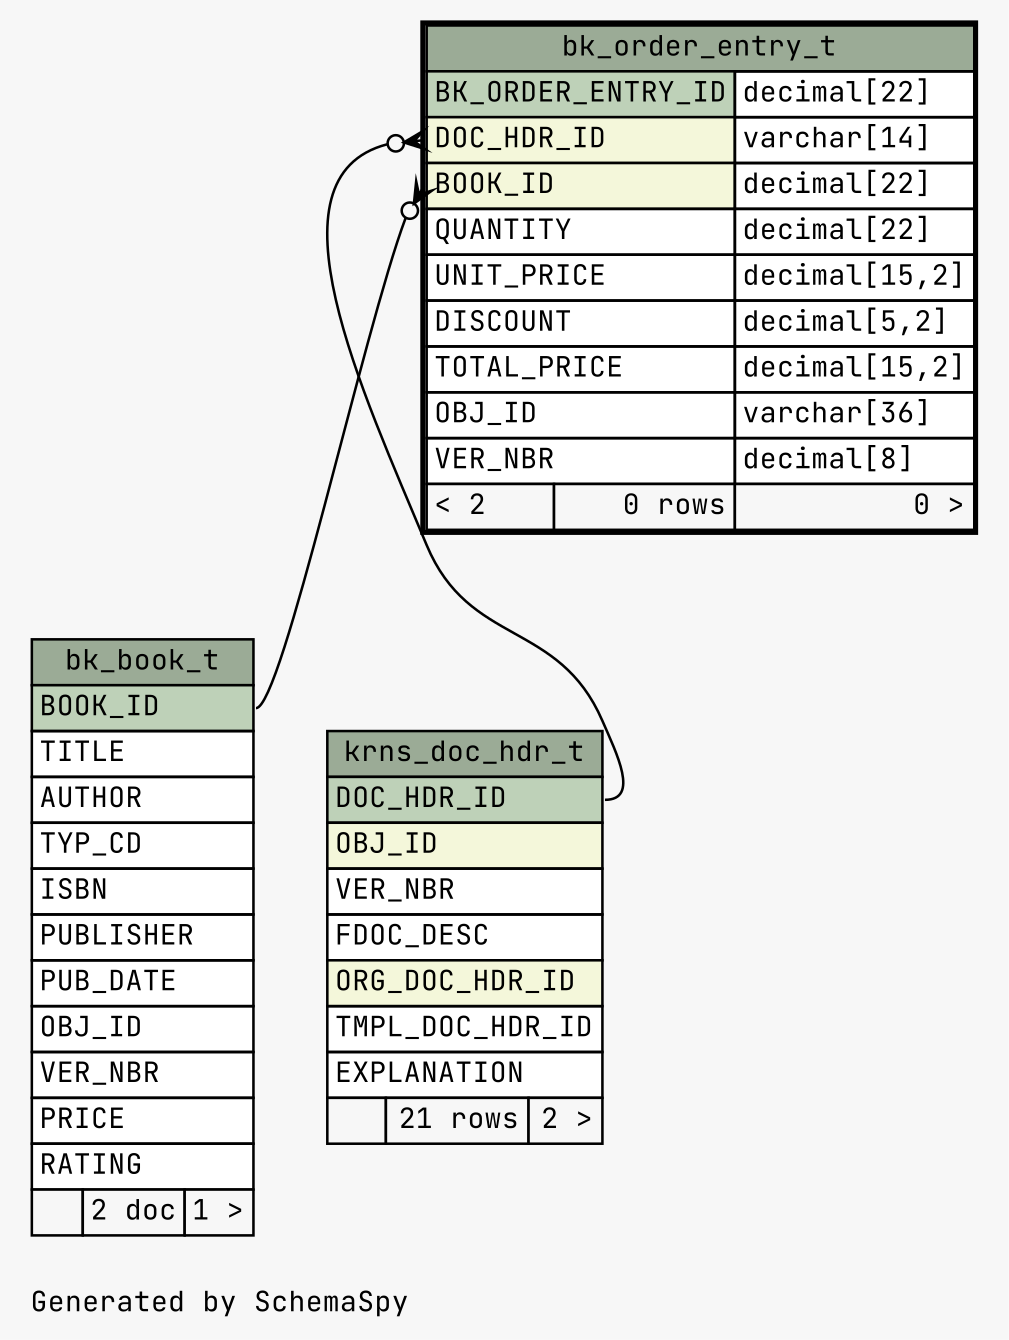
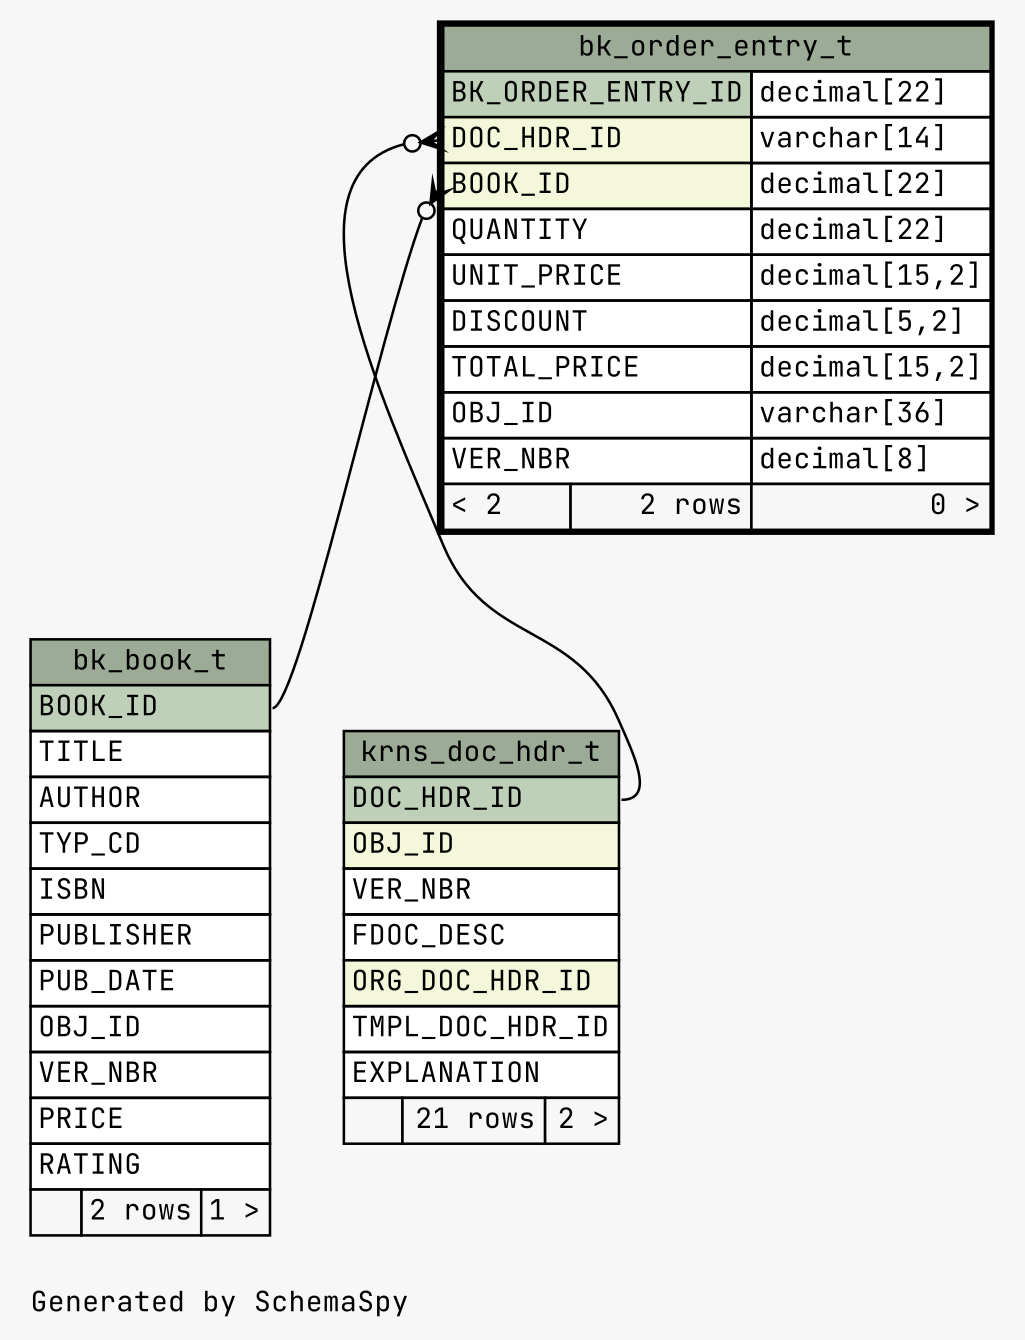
node "bk_order_entry_t": text "0 rows" -> "2 rows"
node "bk_book_t": text "2 doc" -> "2 rows"
